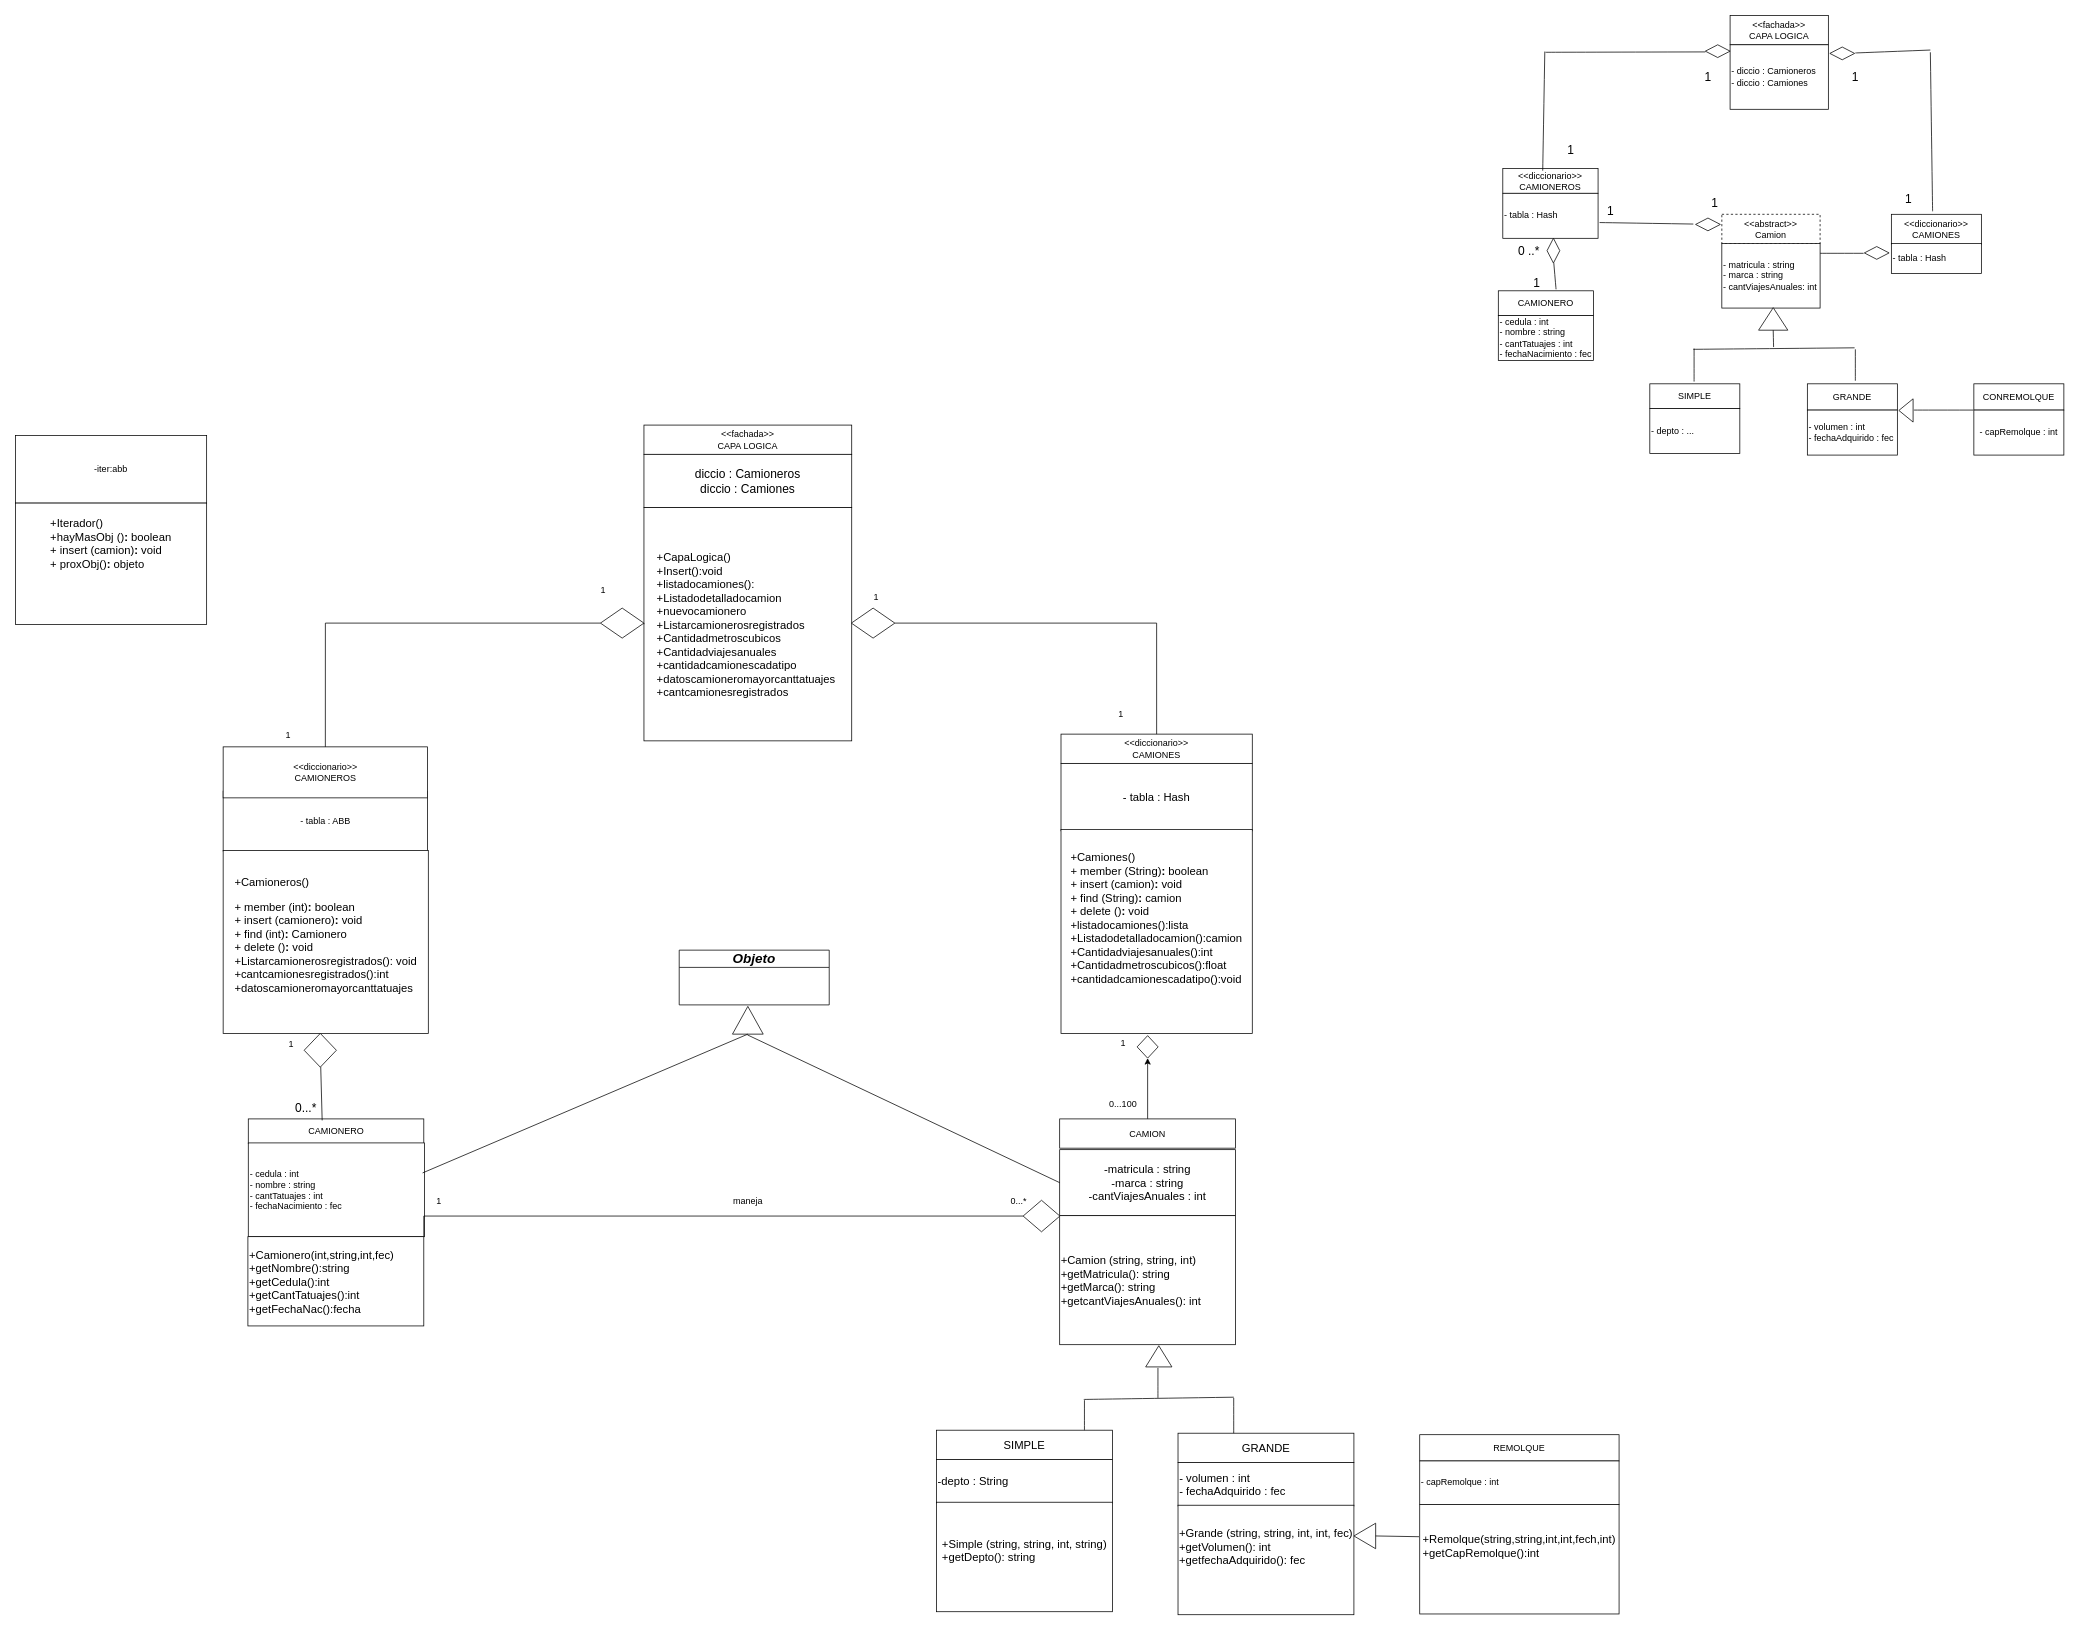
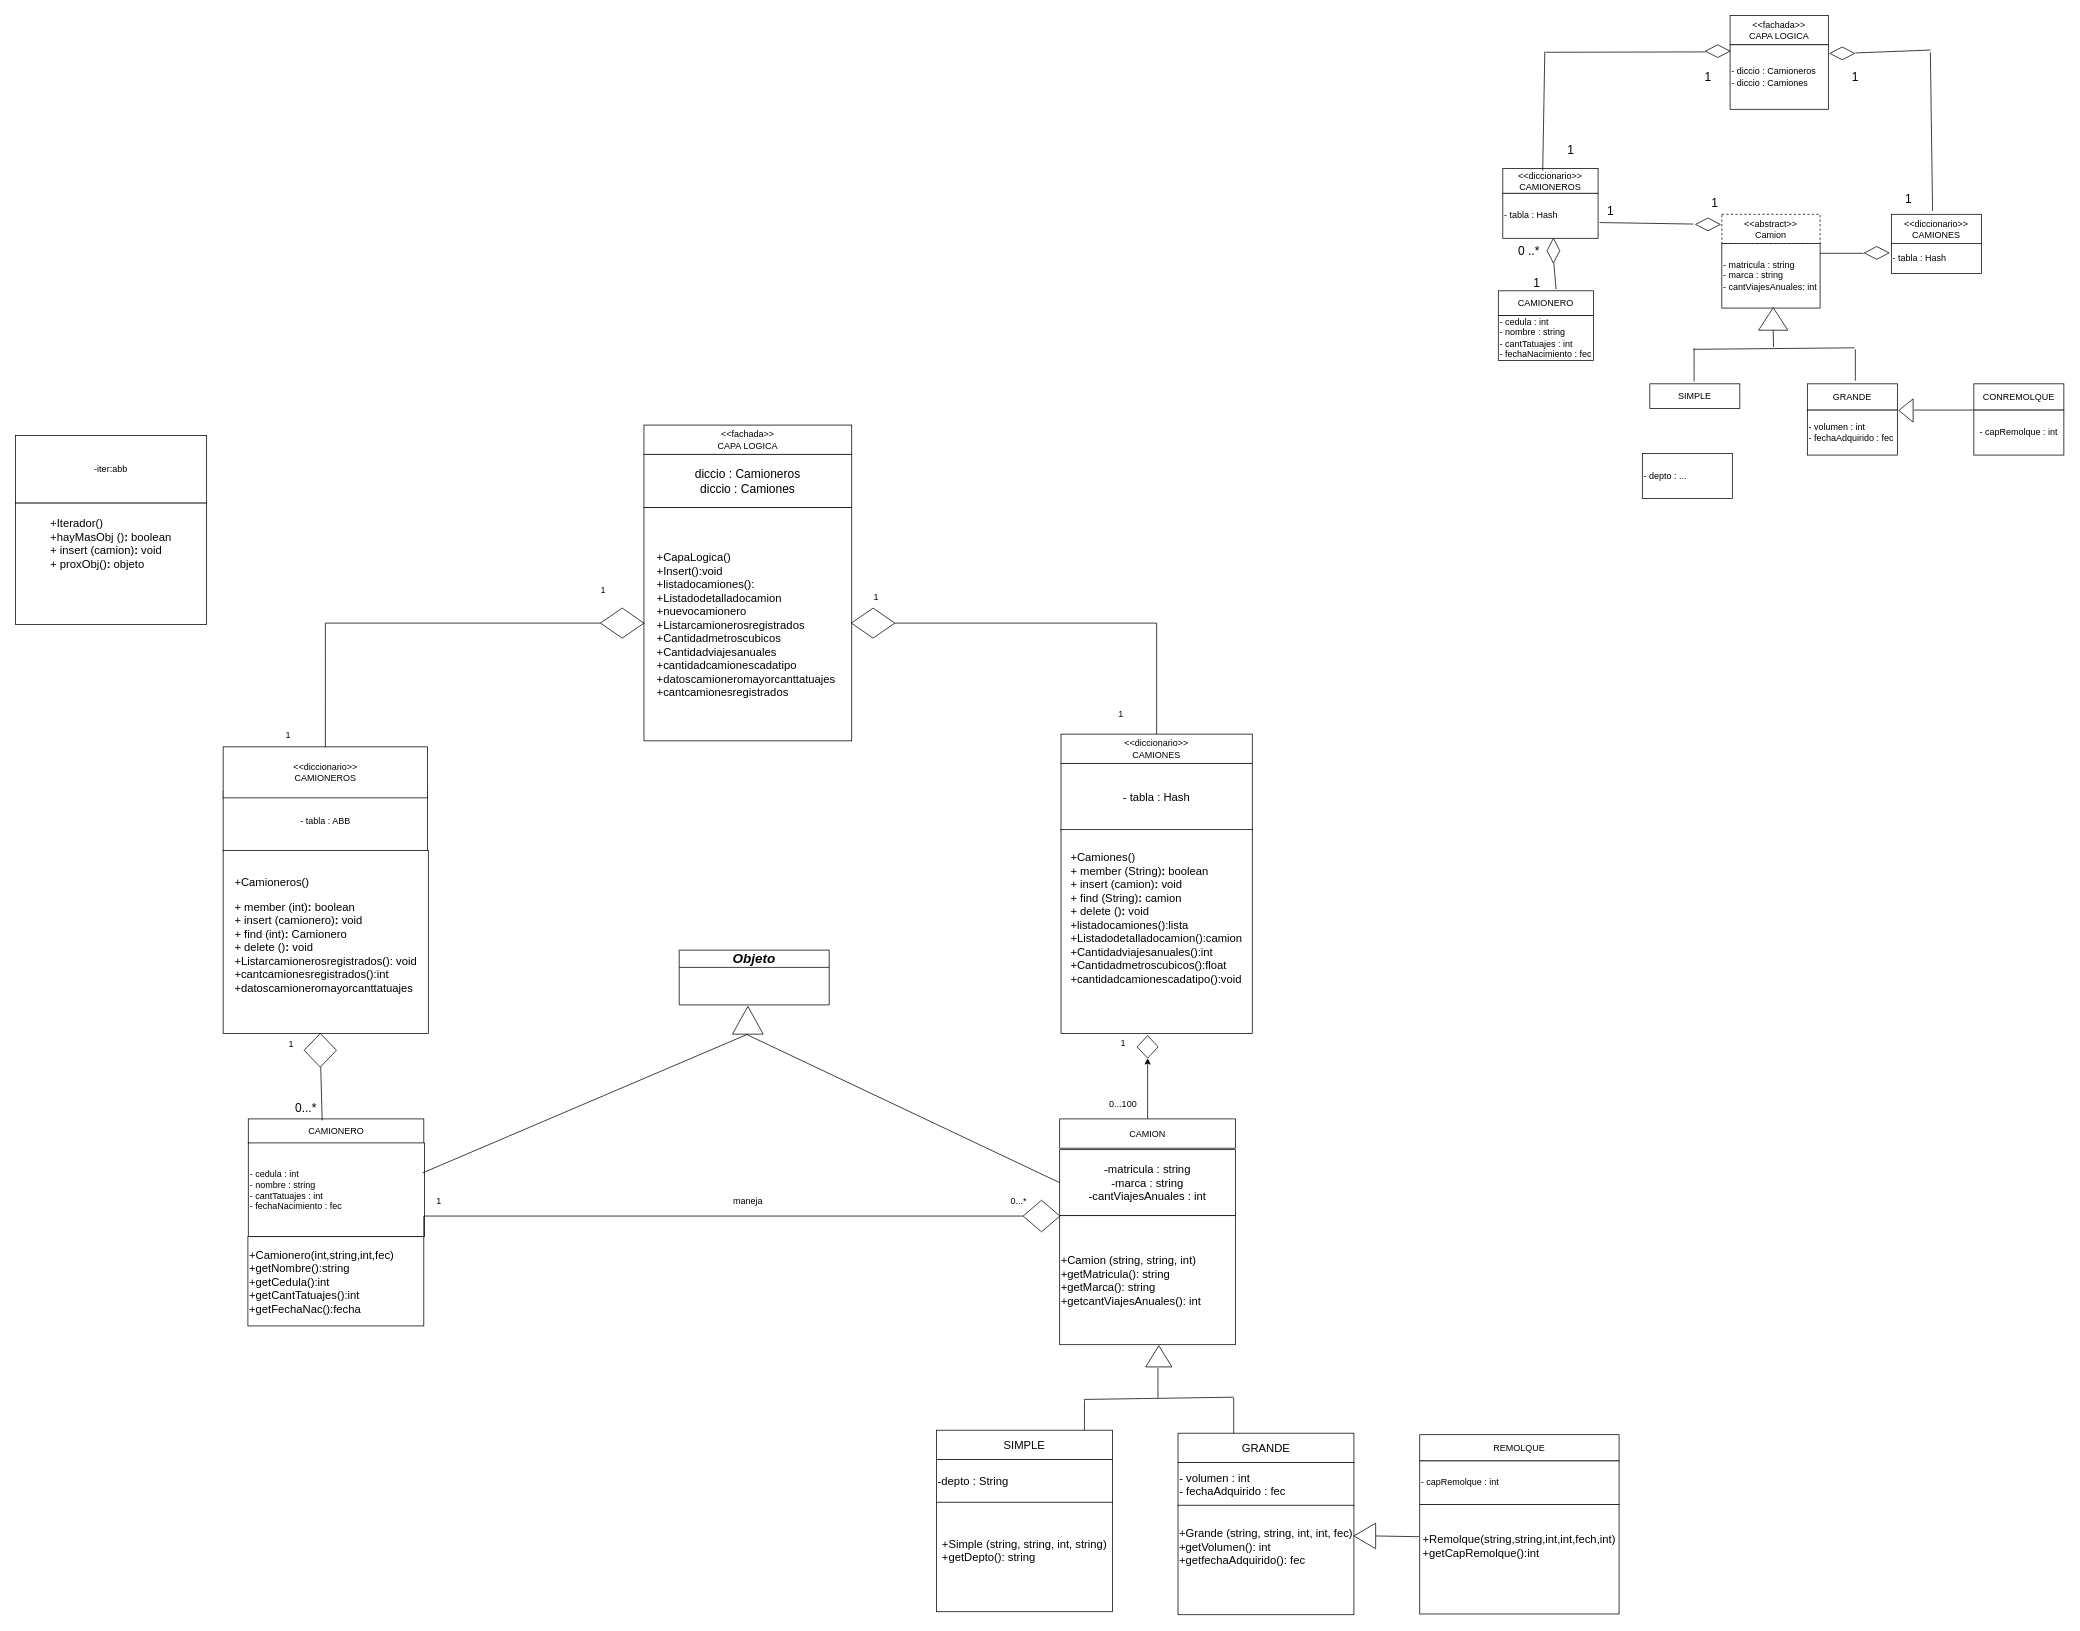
node "- depto : ...": moved (1695, 431) -> (1687, 476)
